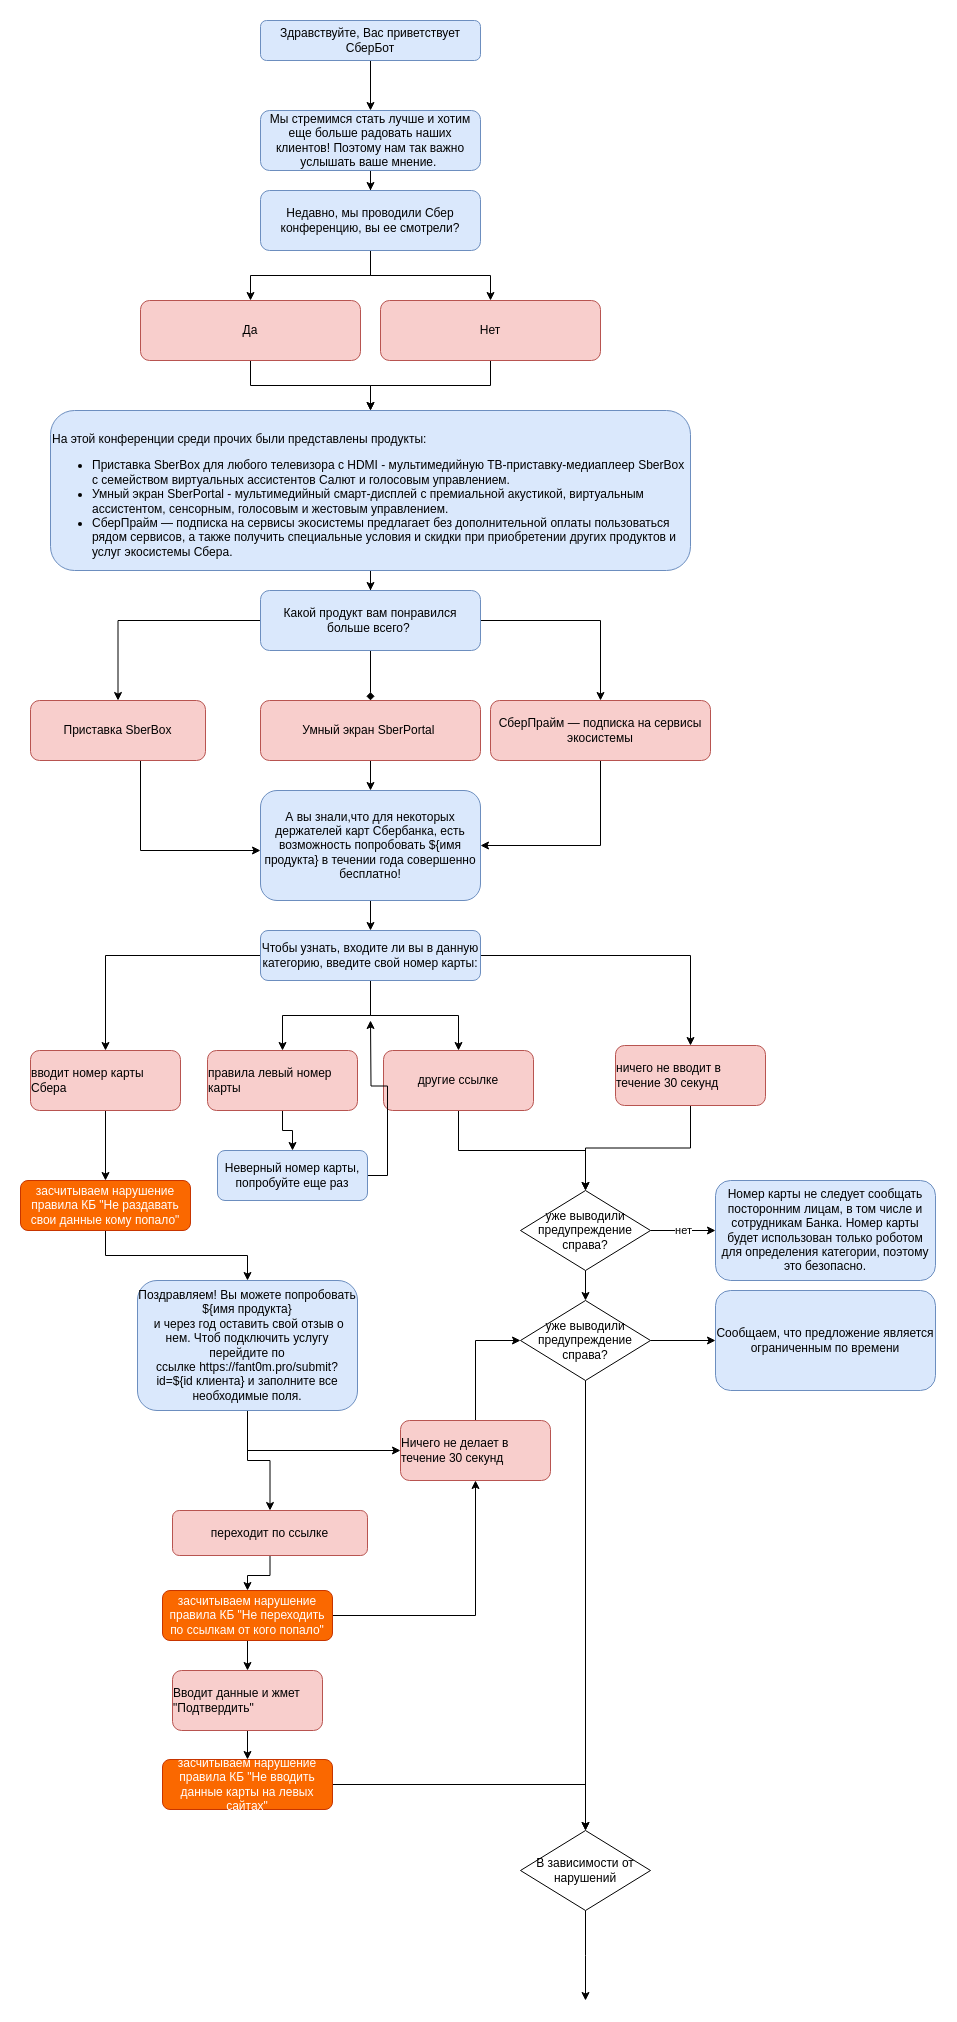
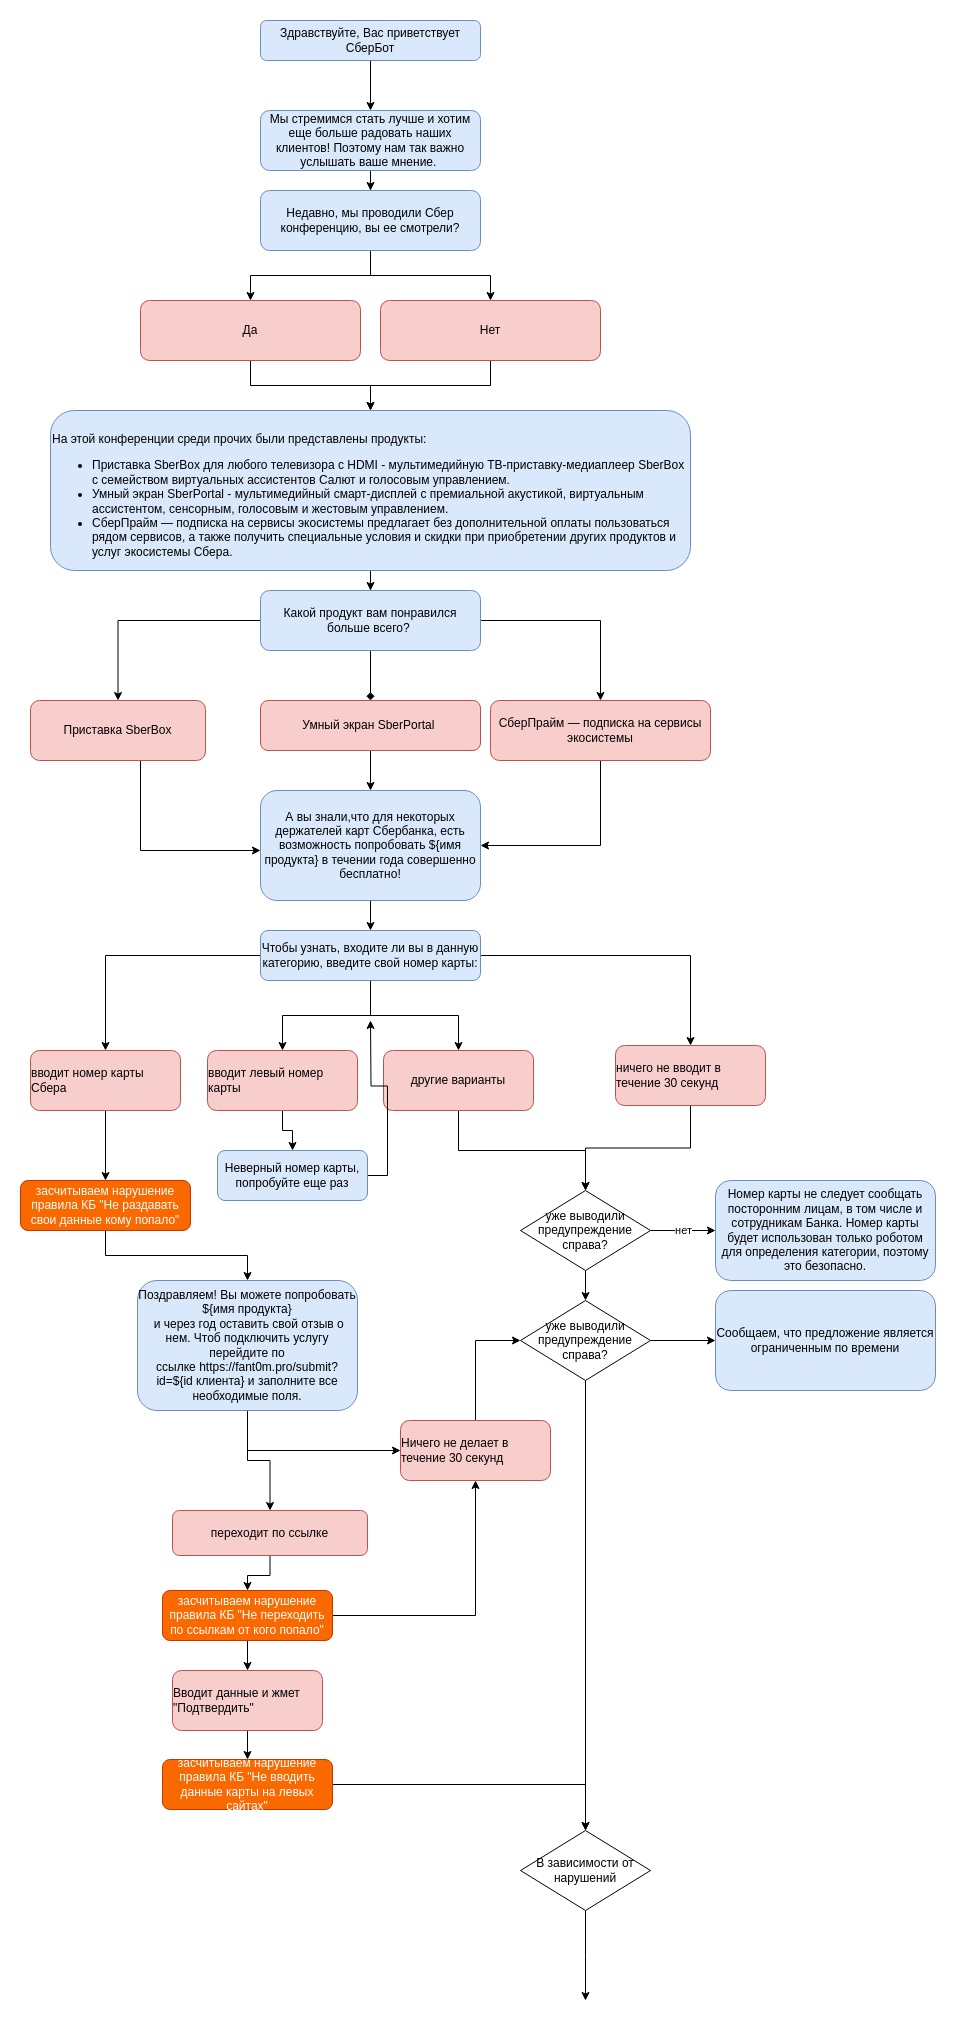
node "Умный экран SberPortal": size 220x60 -> 220x50
node "правила левый номер карты": label "правила левый номер карты" -> "вводит левый номер карты"
node "другие ссылке": label "другие ссылке" -> "другие варианты"
